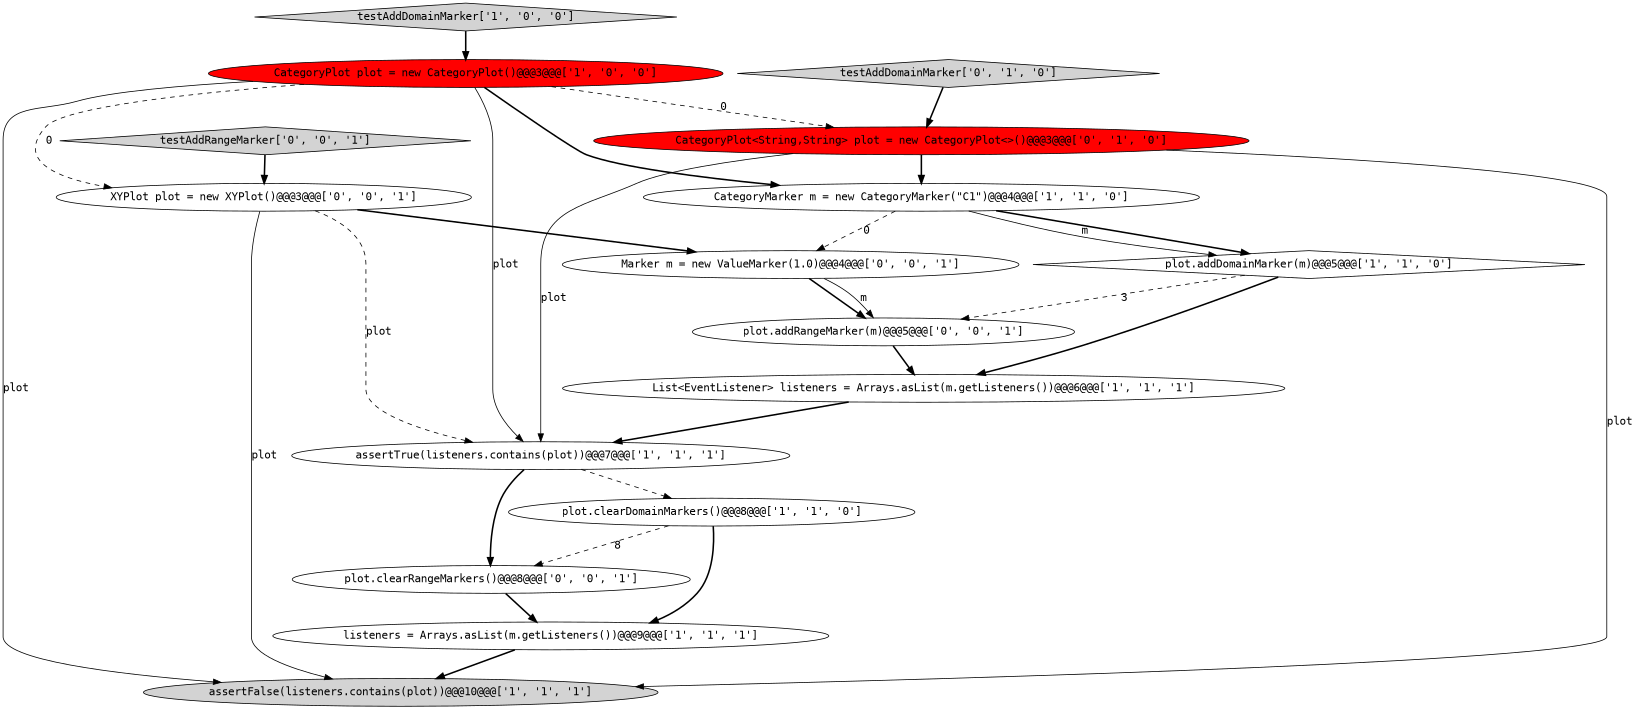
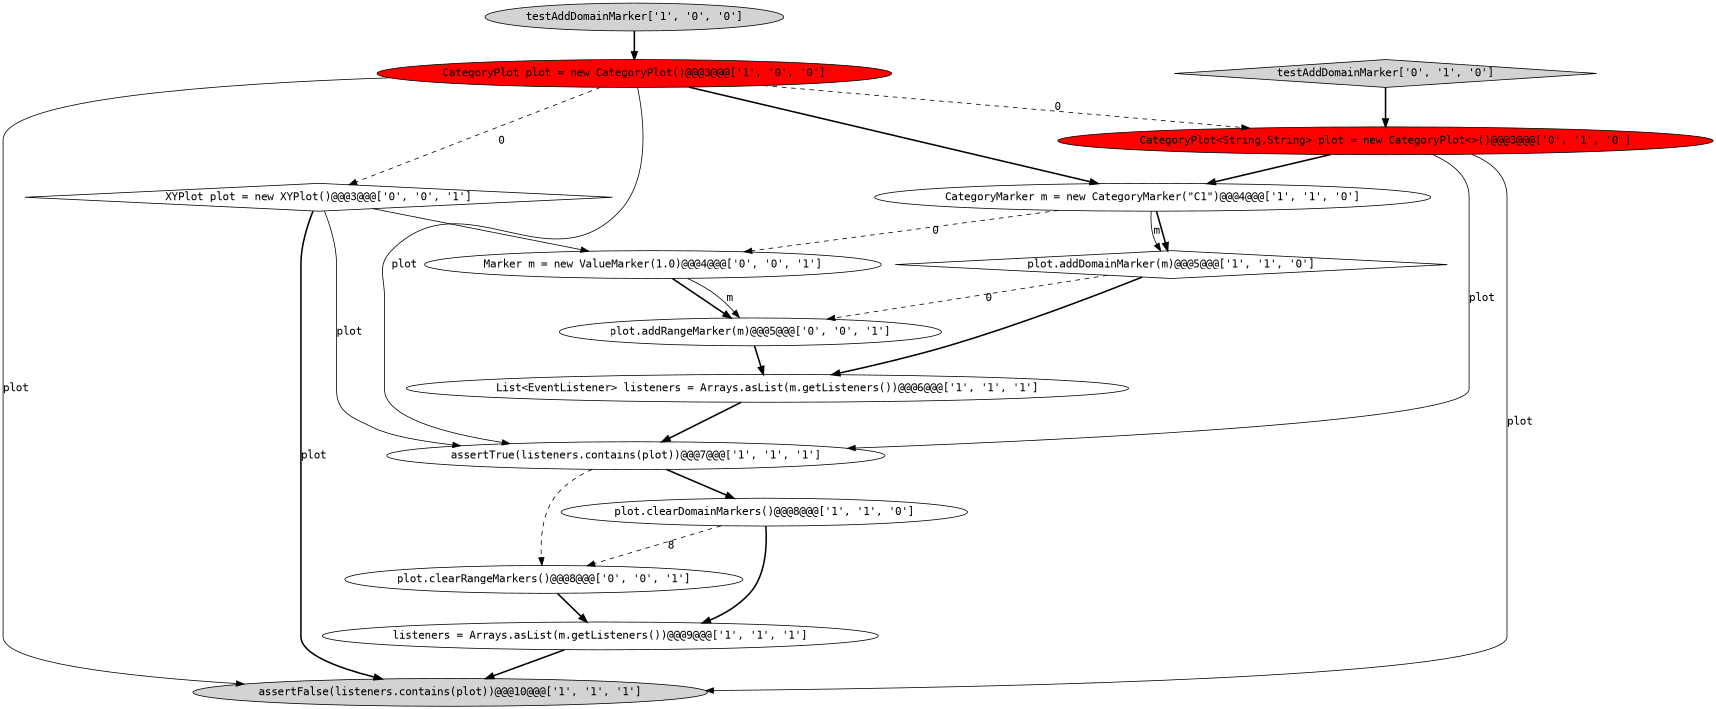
node "testAddDomainMarker['1', '0', '0']": shape diamond -> ellipse
node "testAddRangeMarker['0', '0', '1']": removed
node "XYPlot plot = new XYPlot()@@@3@@@['0', '0', '1']": shape ellipse -> diamond
edge "XYPlot plot = new XYPlot()@@@3@@@['0', '0', '1']" -> "Marker m = new ValueMarker(1.0)@@@4@@@['0', '0', '1']": style bold -> solid
edge "plot.addDomainMarker(m)@@@5@@@['1', '1', '0']" -> "plot.addRangeMarker(m)@@@5@@@['0', '0', '1']": label "3" -> "0"
edge "XYPlot plot = new XYPlot()@@@3@@@['0', '0', '1']" -> "assertTrue(listeners.contains(plot))@@@7@@@['1', '1', '1']": style dashed -> solid
edge "XYPlot plot = new XYPlot()@@@3@@@['0', '0', '1']" -> "assertFalse(listeners.contains(plot))@@@10@@@['1', '1', '1']": style solid -> bold
edge "assertTrue(listeners.contains(plot))@@@7@@@['1', '1', '1']" -> "plot.clearDomainMarkers()@@@8@@@['1', '1', '0']": style dashed -> bold
edge "assertTrue(listeners.contains(plot))@@@7@@@['1', '1', '1']" -> "plot.clearRangeMarkers()@@@8@@@['0', '0', '1']": style bold -> dashed
